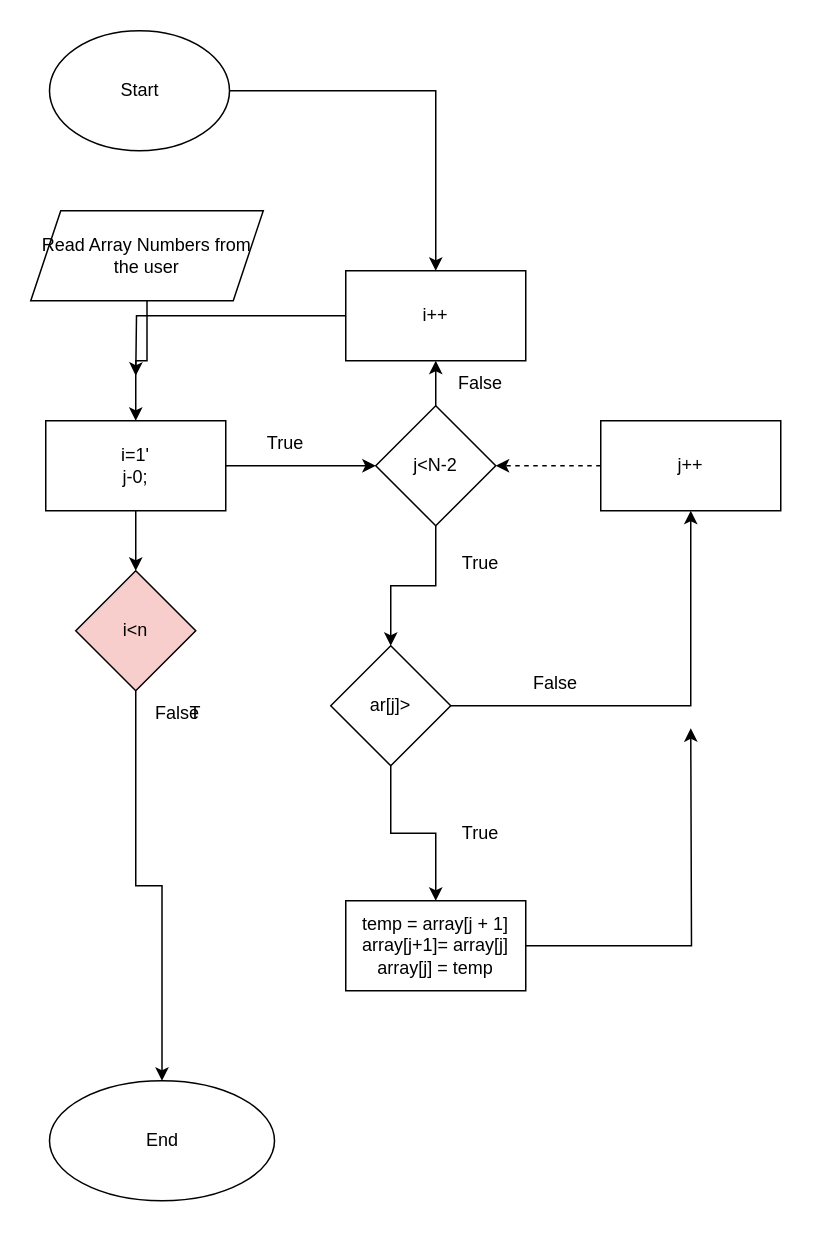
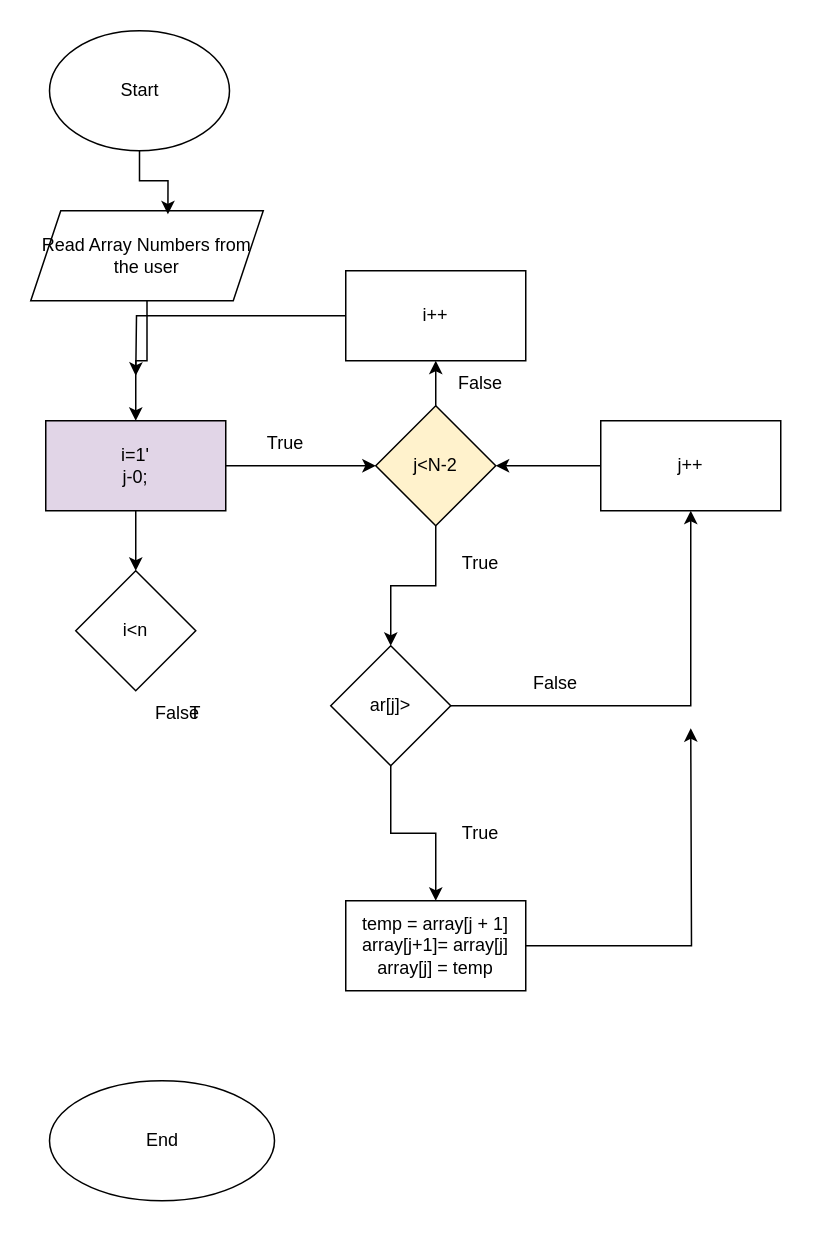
edge "Start" -> "i++": now "Start" -> "Read Array Numbers from the user"
node "i=1' j-0;": fillcolor #ffffff -> #e1d5e7
node "j<N-2": fillcolor #ffffff -> #fff2cc
edge "j++" -> "j<N-2": style dashed -> solid
node "i<n": fillcolor #f8cecc -> #ffffff
edge "i<n" -> "End": removed
